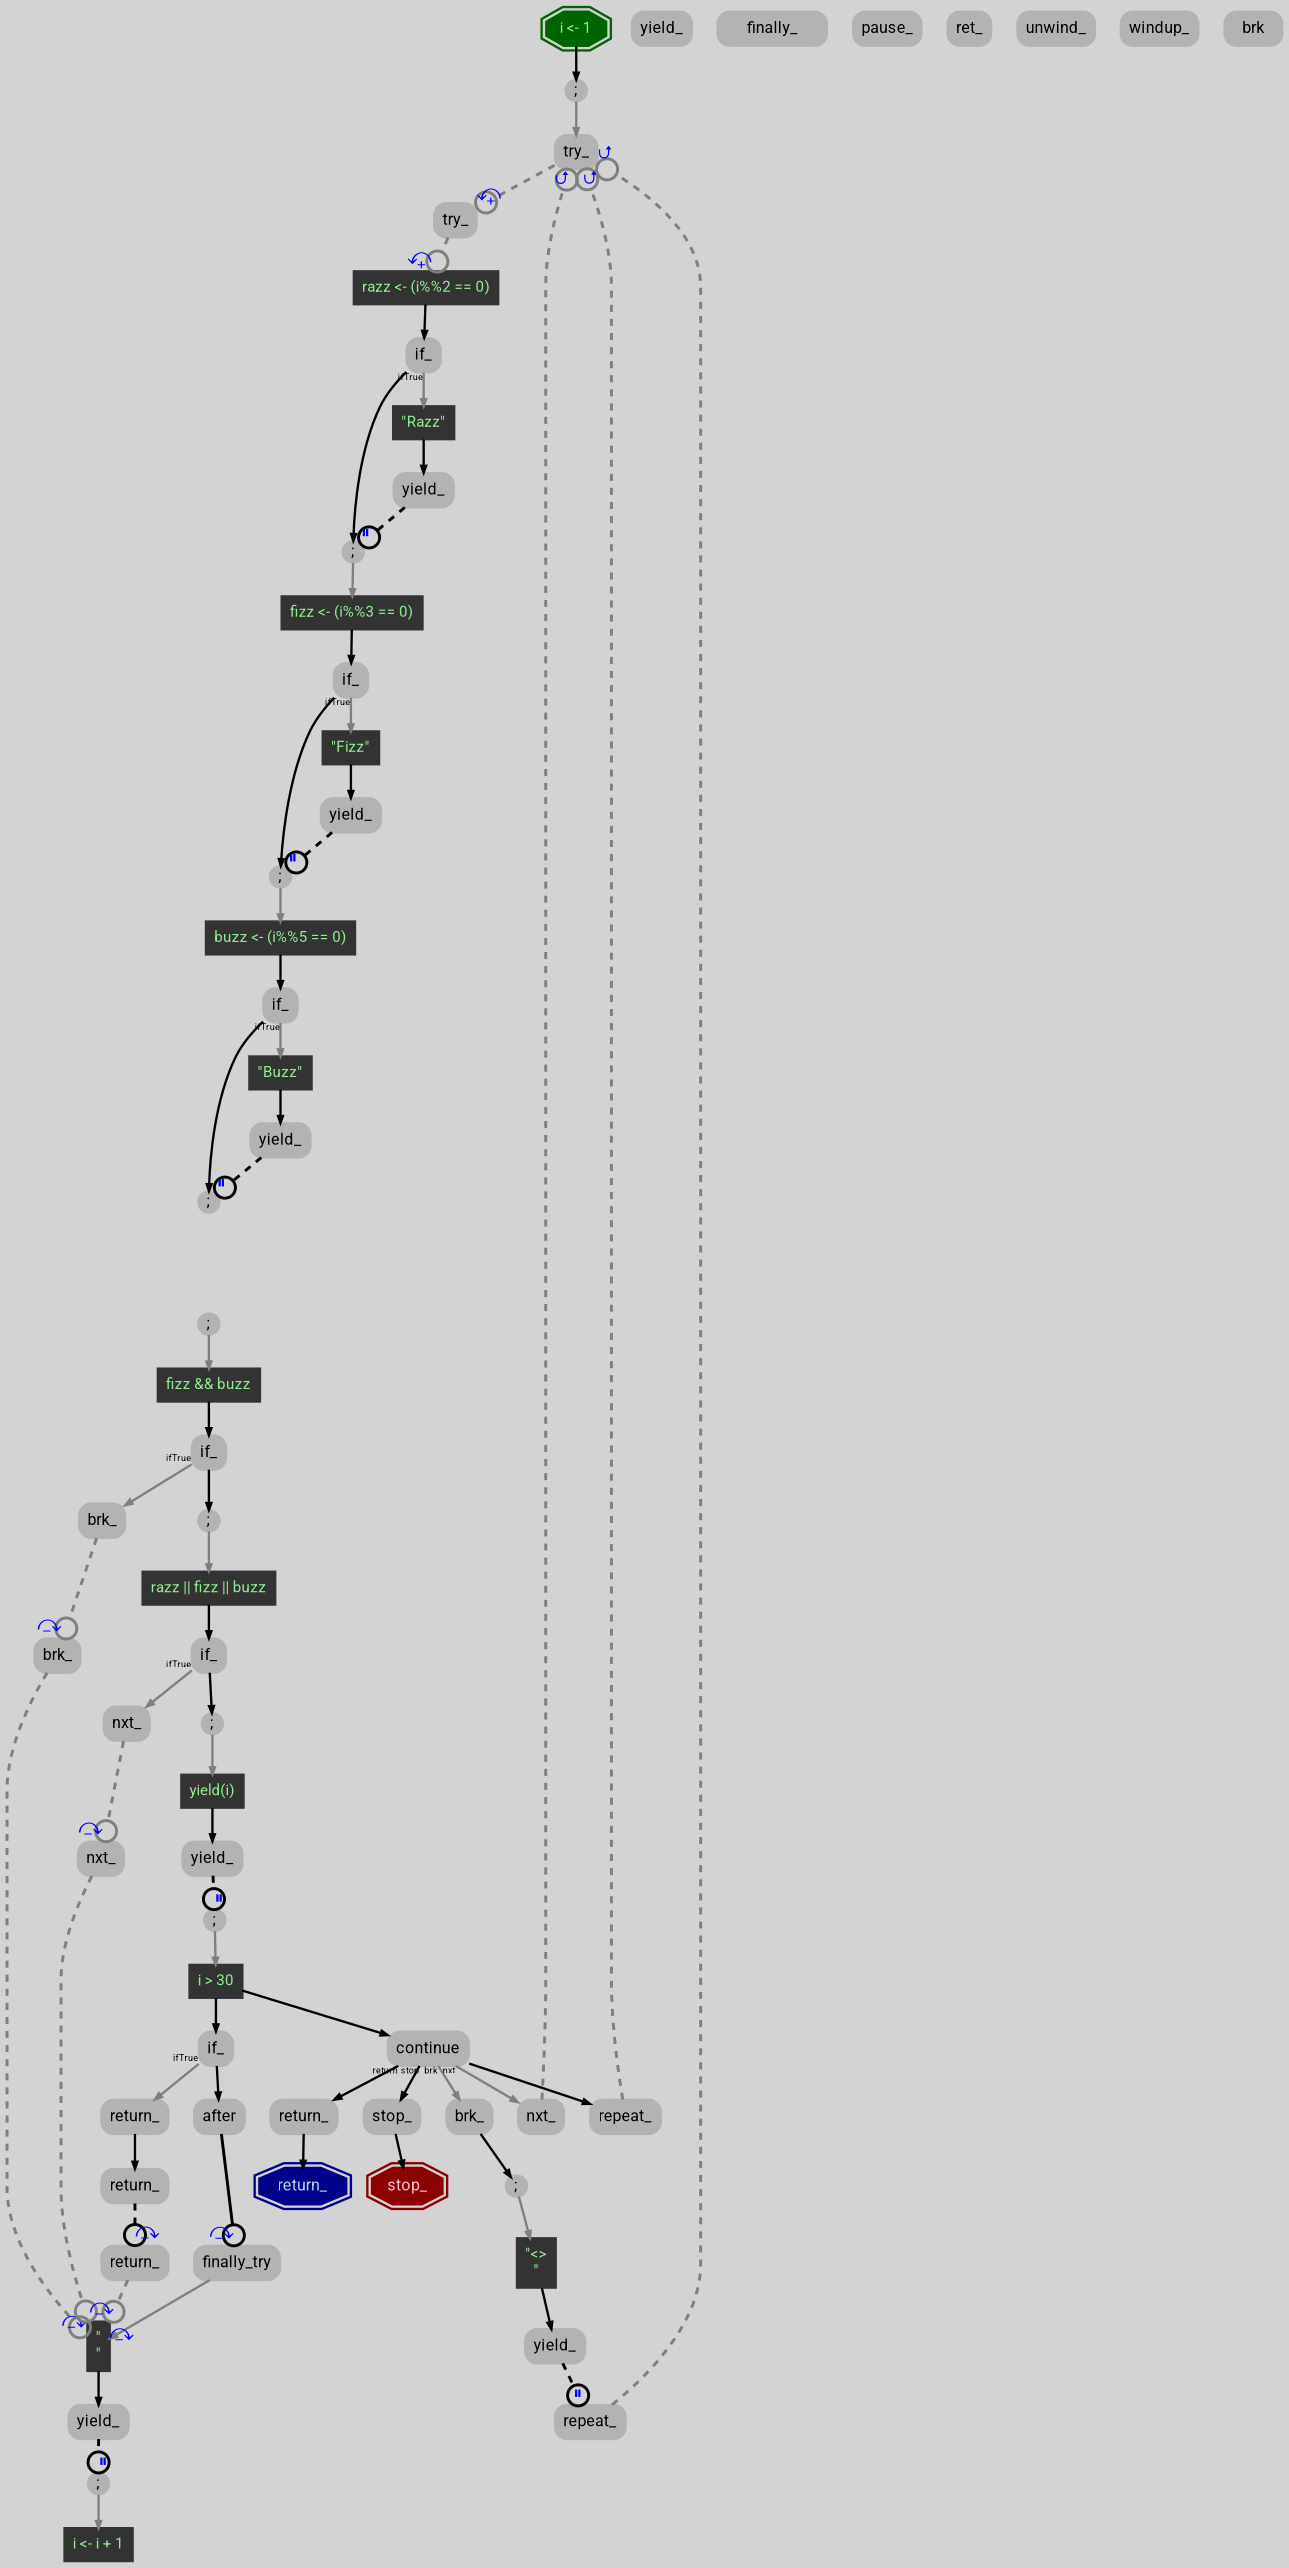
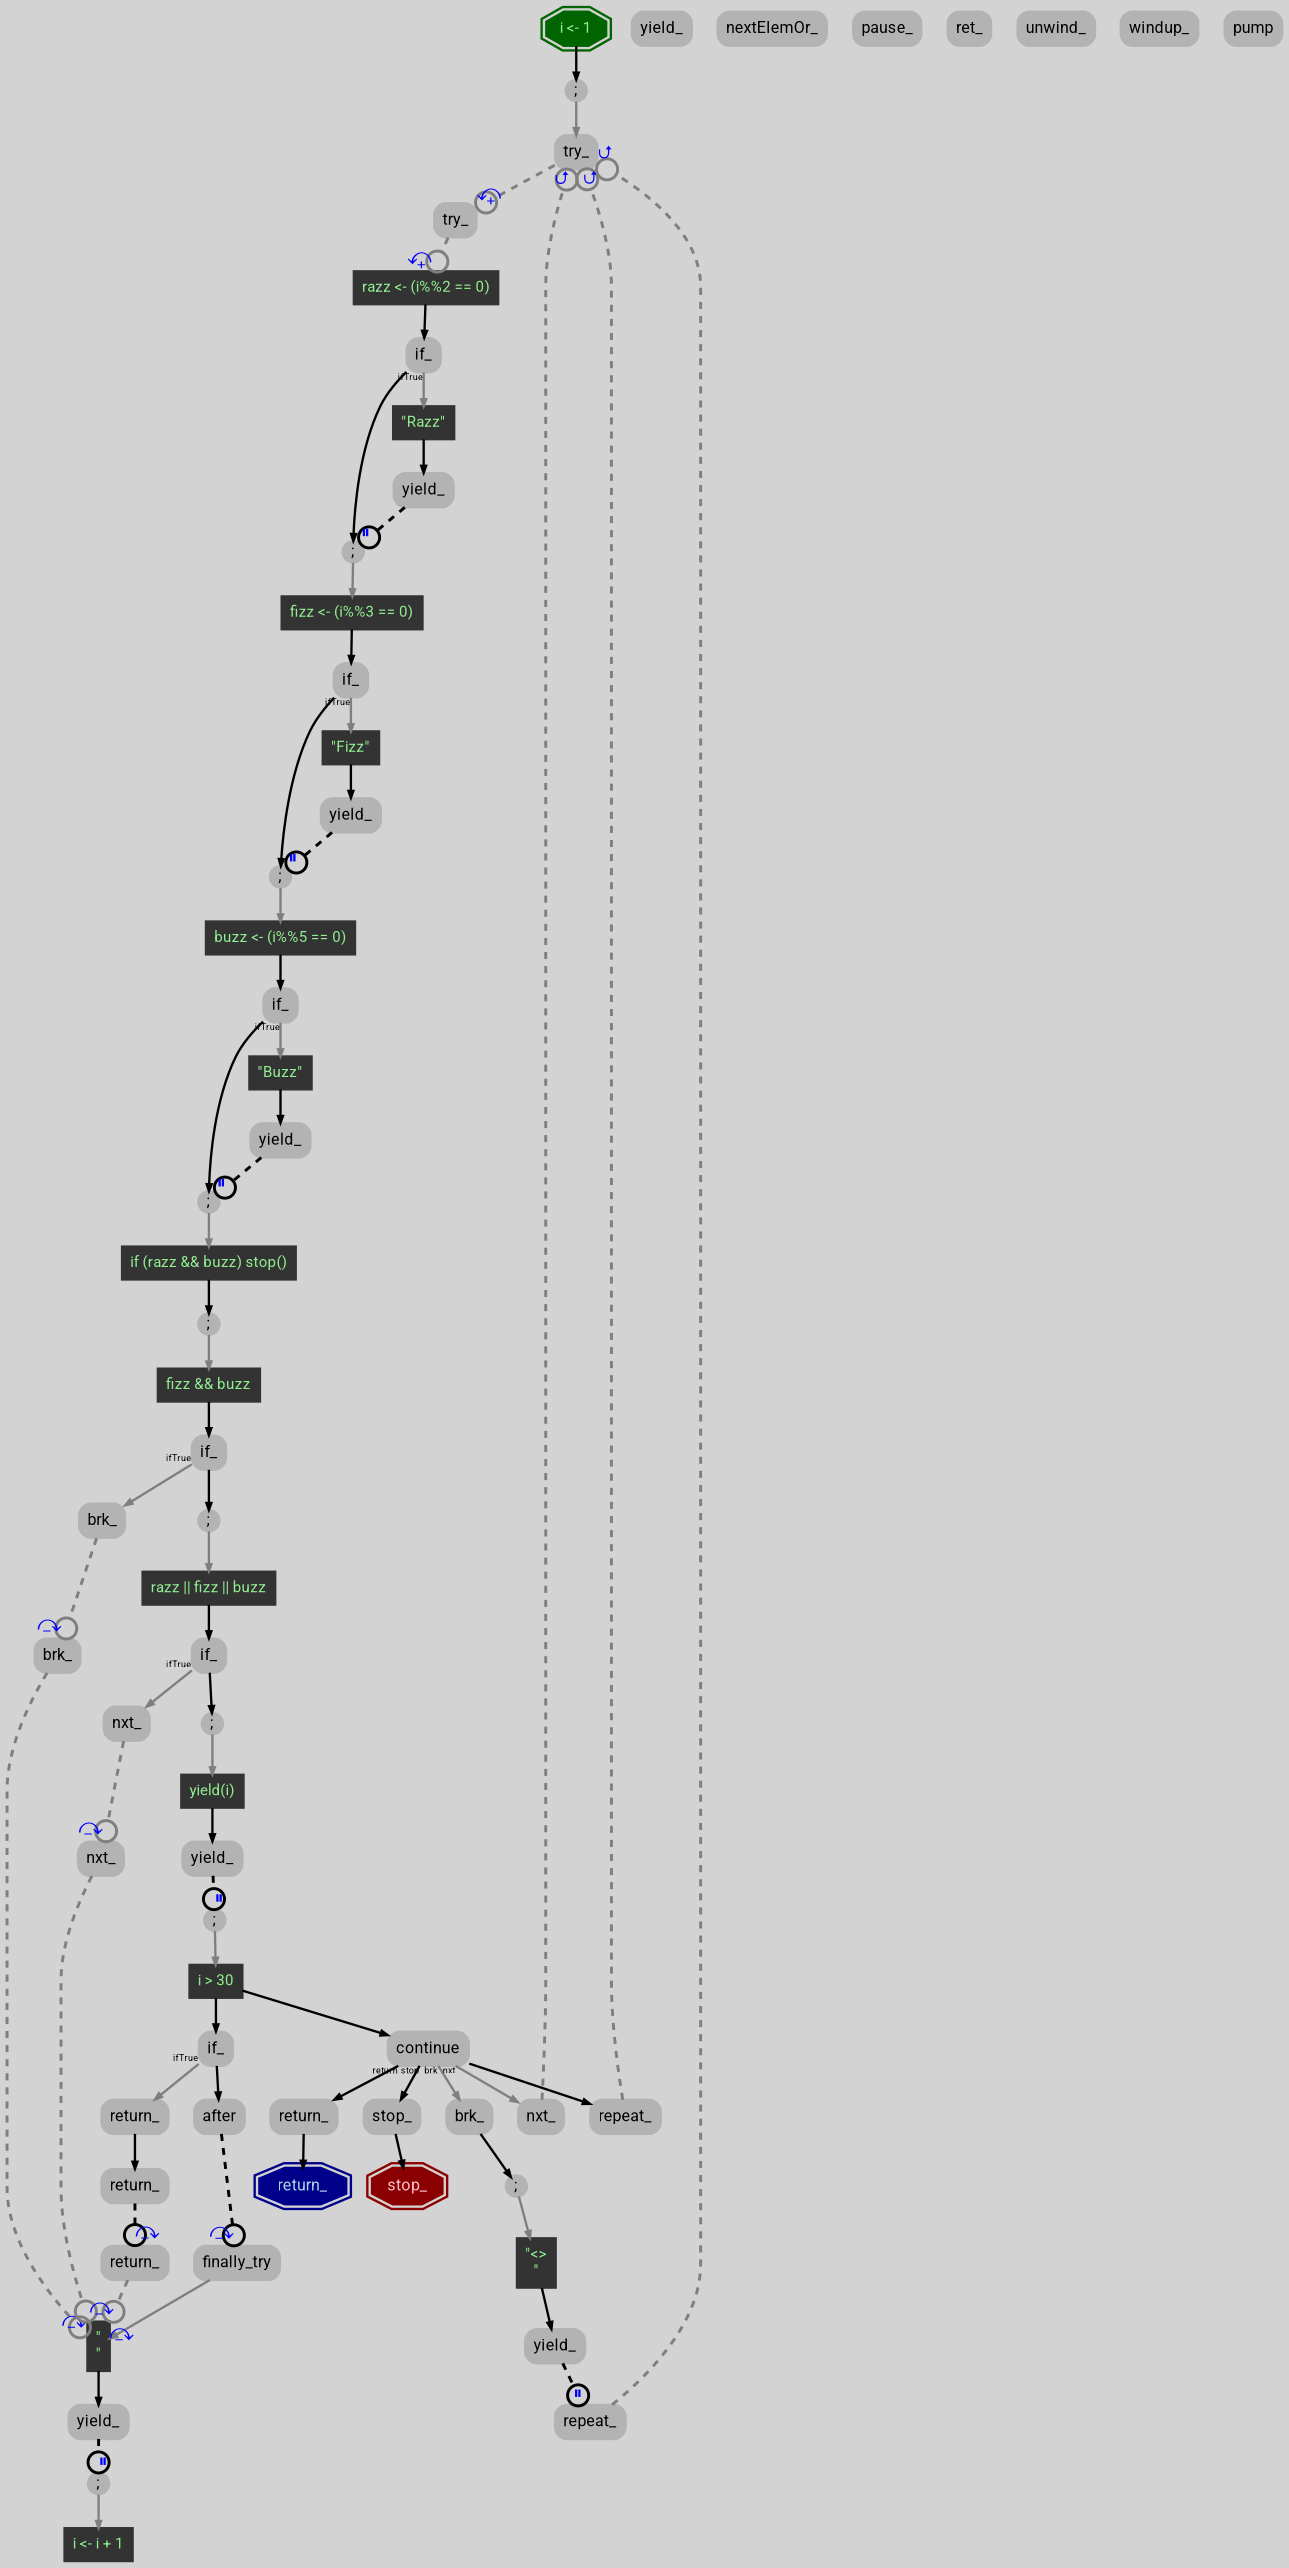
node "finally_": label "finally_" -> "nextElemOr_"
node "brk": label "brk" -> "pump"
node "if (razz && buzz) stop()": added
edge "after" -> "finally_try": style solid -> dashed
